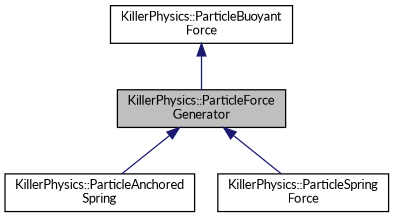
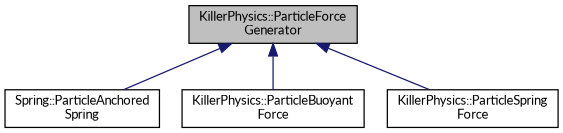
edge "KillerPhysics::ParticleForce Generator" -> "KillerPhysics::ParticleBuoyant Force": reversed
node "KillerPhysics::ParticleAnchored Spring": label "KillerPhysics::ParticleAnchored Spring" -> "Spring::ParticleAnchored Spring"
